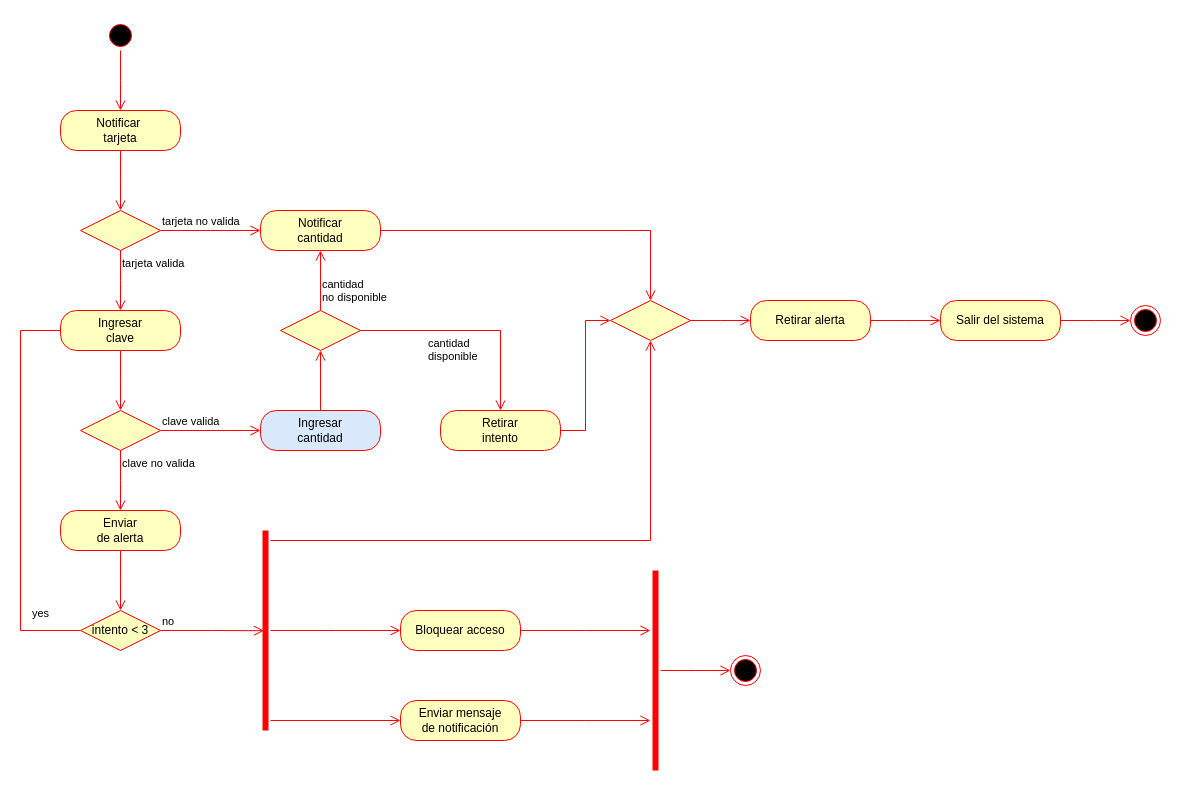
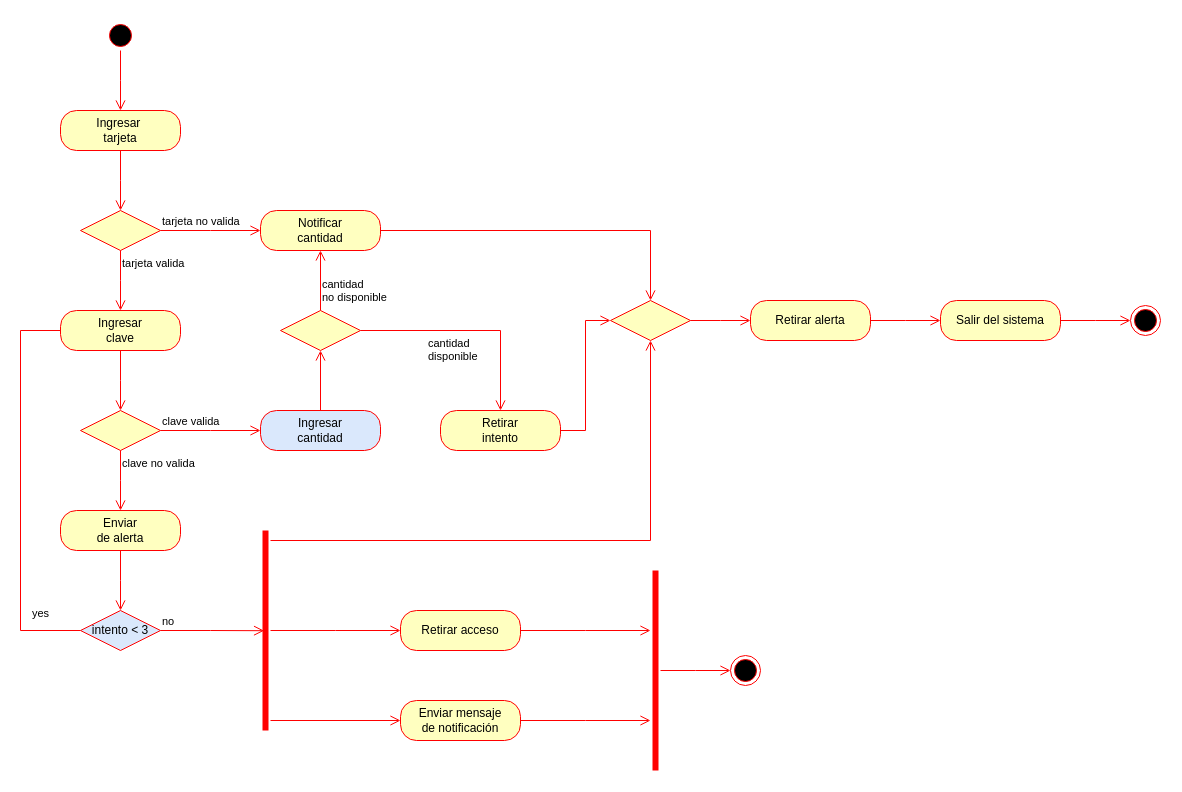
node "Notificar tarjeta": label "Notificar tarjeta" -> "Ingresar tarjeta"
node "intento < 3": fillcolor #ffffc0 -> #dae8fc
node "Bloquear acceso": label "Bloquear acceso" -> "Retirar acceso"
